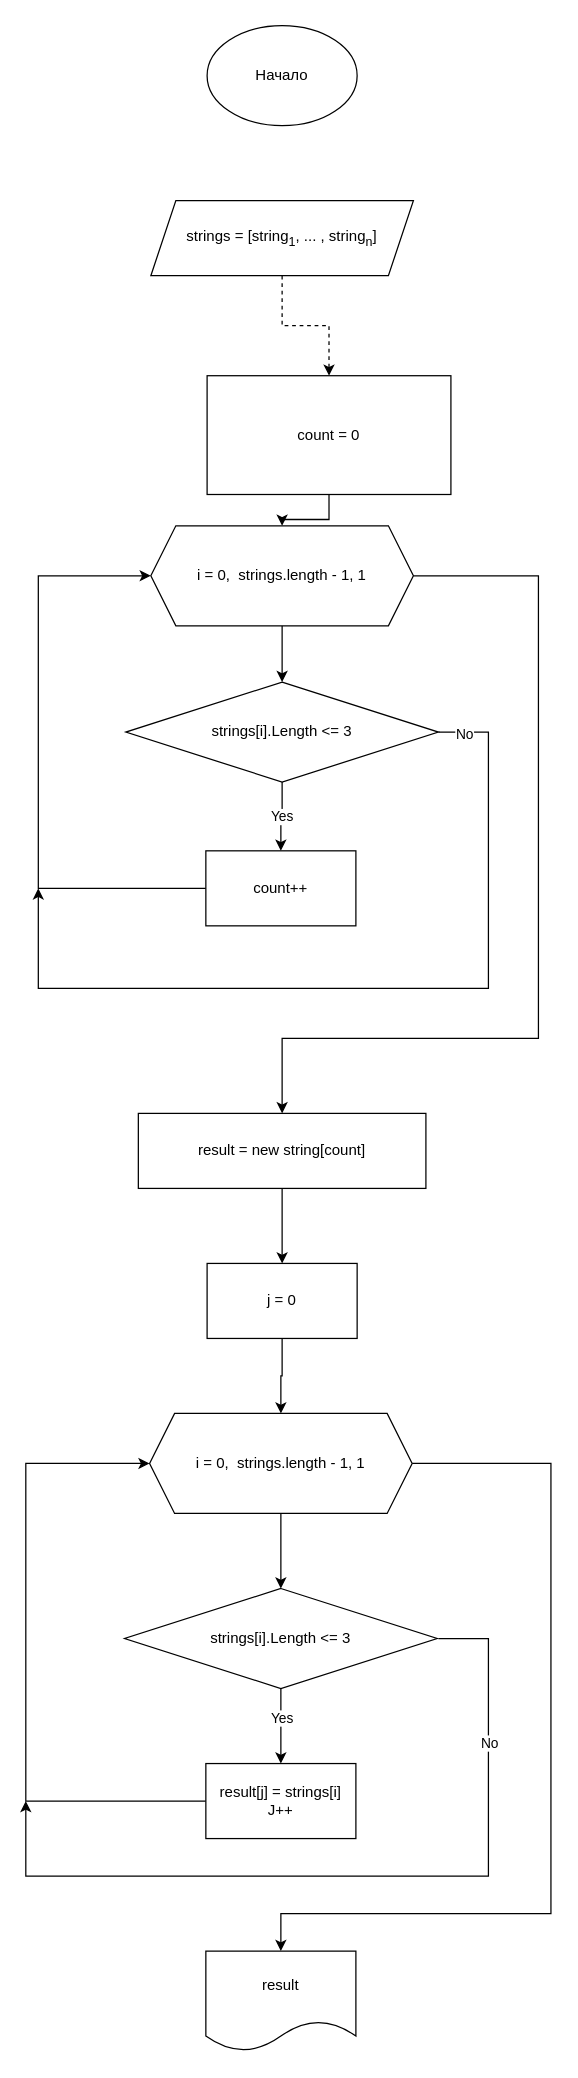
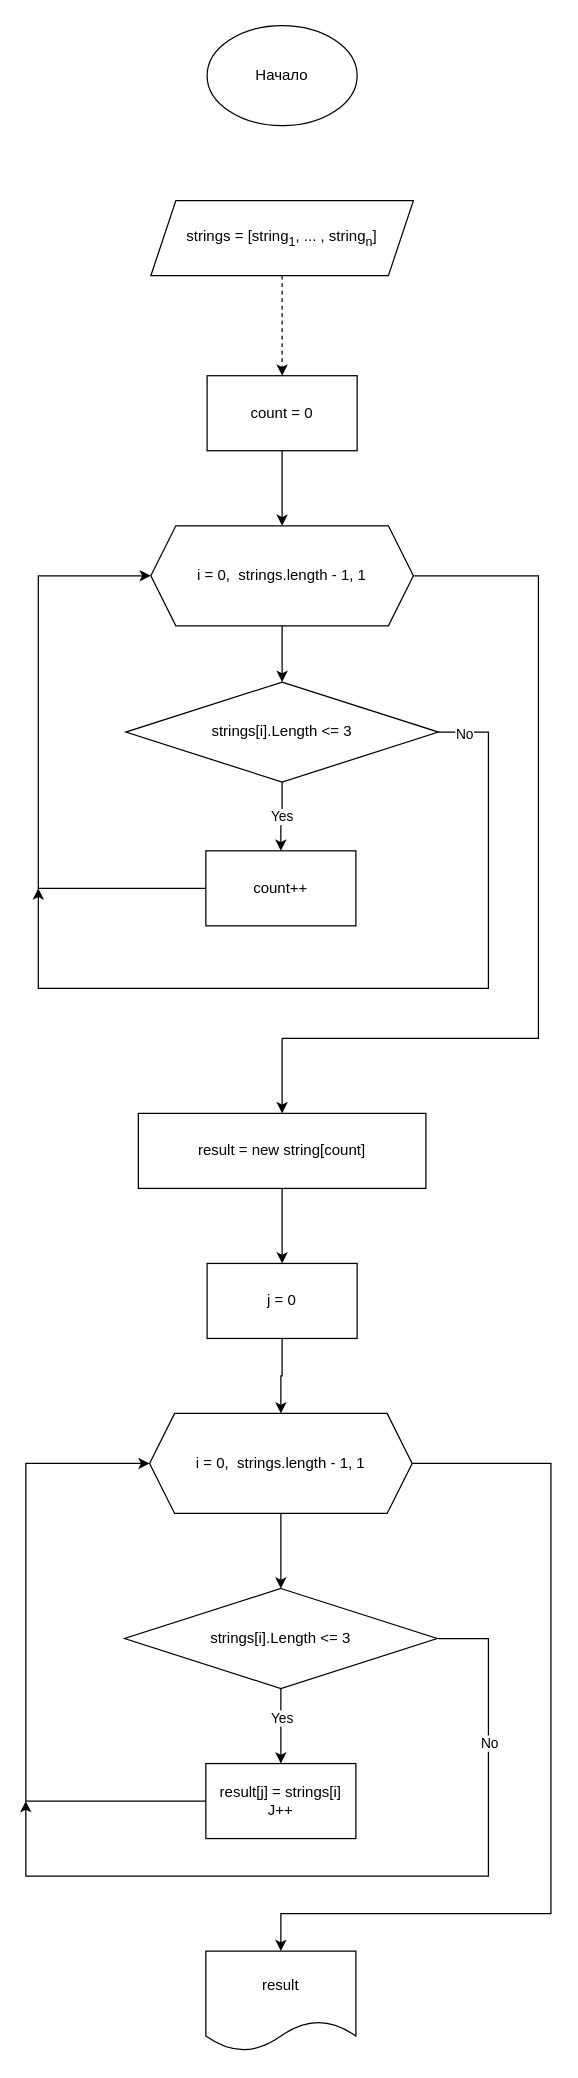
node "count = 0": size 244x119 -> 150x75
